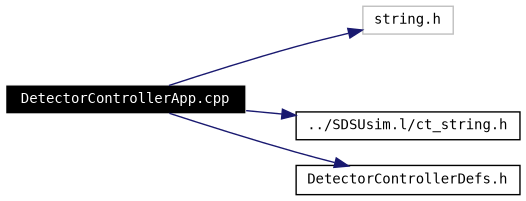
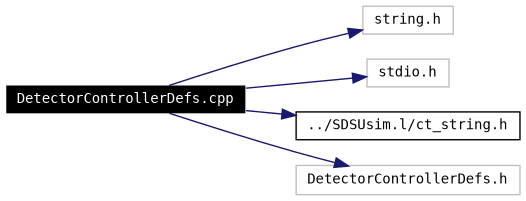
node "stdio.h": added
node "DetectorControllerApp.cpp": label "DetectorControllerApp.cpp" -> "DetectorControllerDefs.cpp"
node "DetectorControllerDefs.h": color black -> grey75
